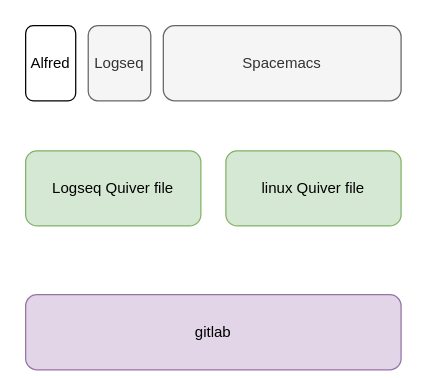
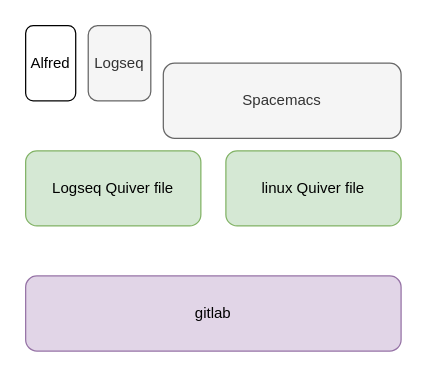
node "Spacemacs": moved (282, 63) -> (282, 101)
node "gitlab": moved (213, 332) -> (213, 313)
